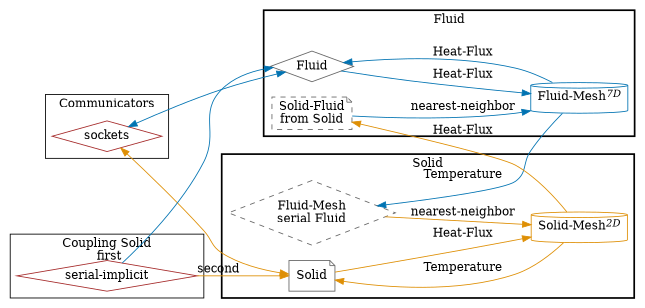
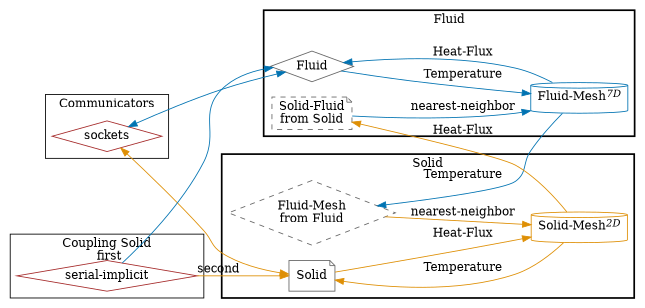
edge "Fluid" -> "Fluid-Mesh": label "Heat-Flux" -> "Temperature"
node "Fluid-Mesh serial Fluid": label "Fluid-Mesh serial Fluid" -> "Fluid-Mesh from Fluid"
